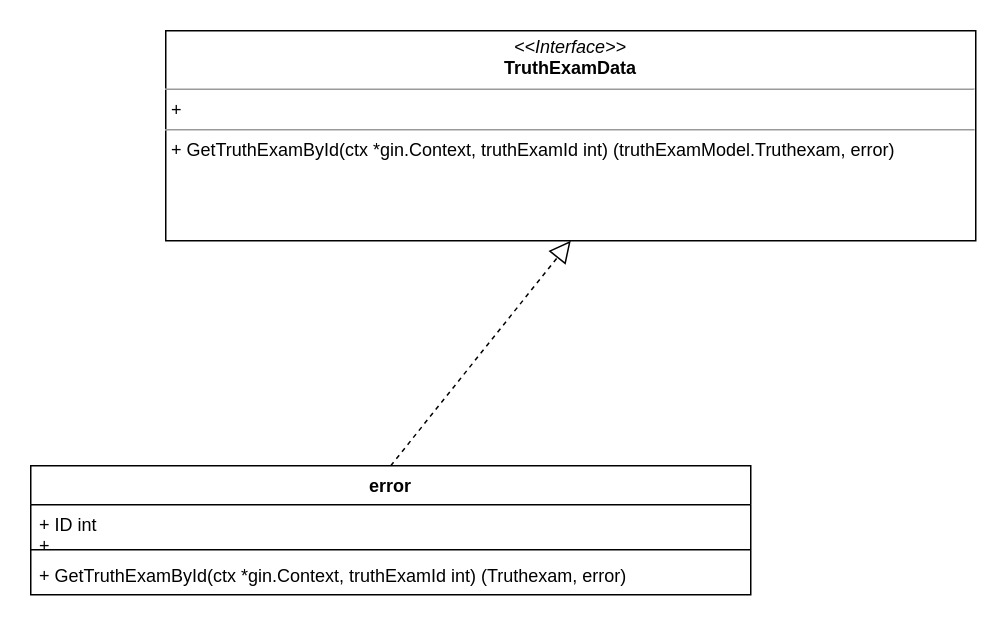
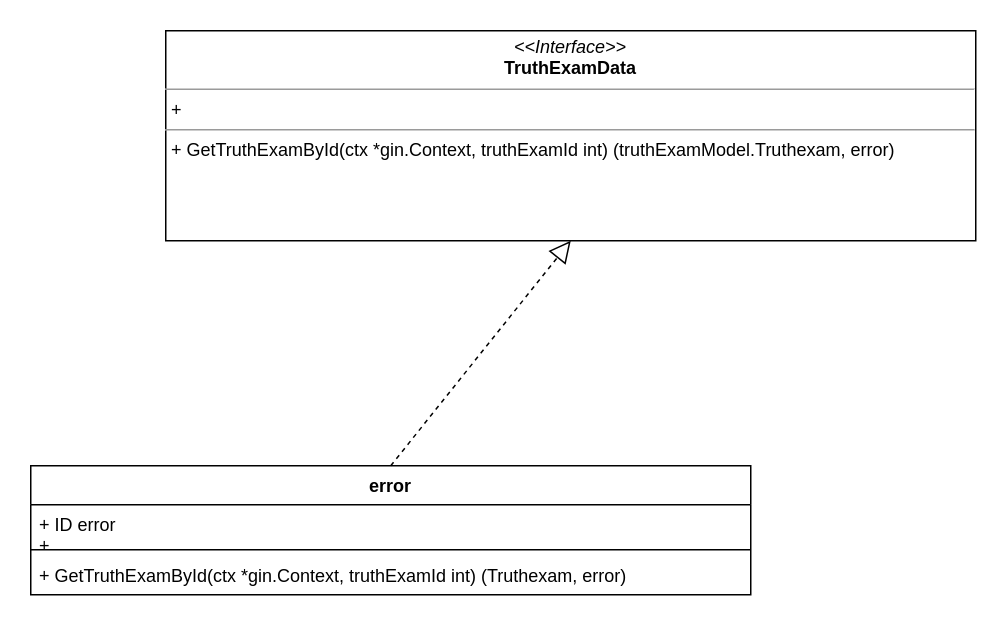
node "+ ID int +": label "+ ID int +" -> "+ ID error +"
